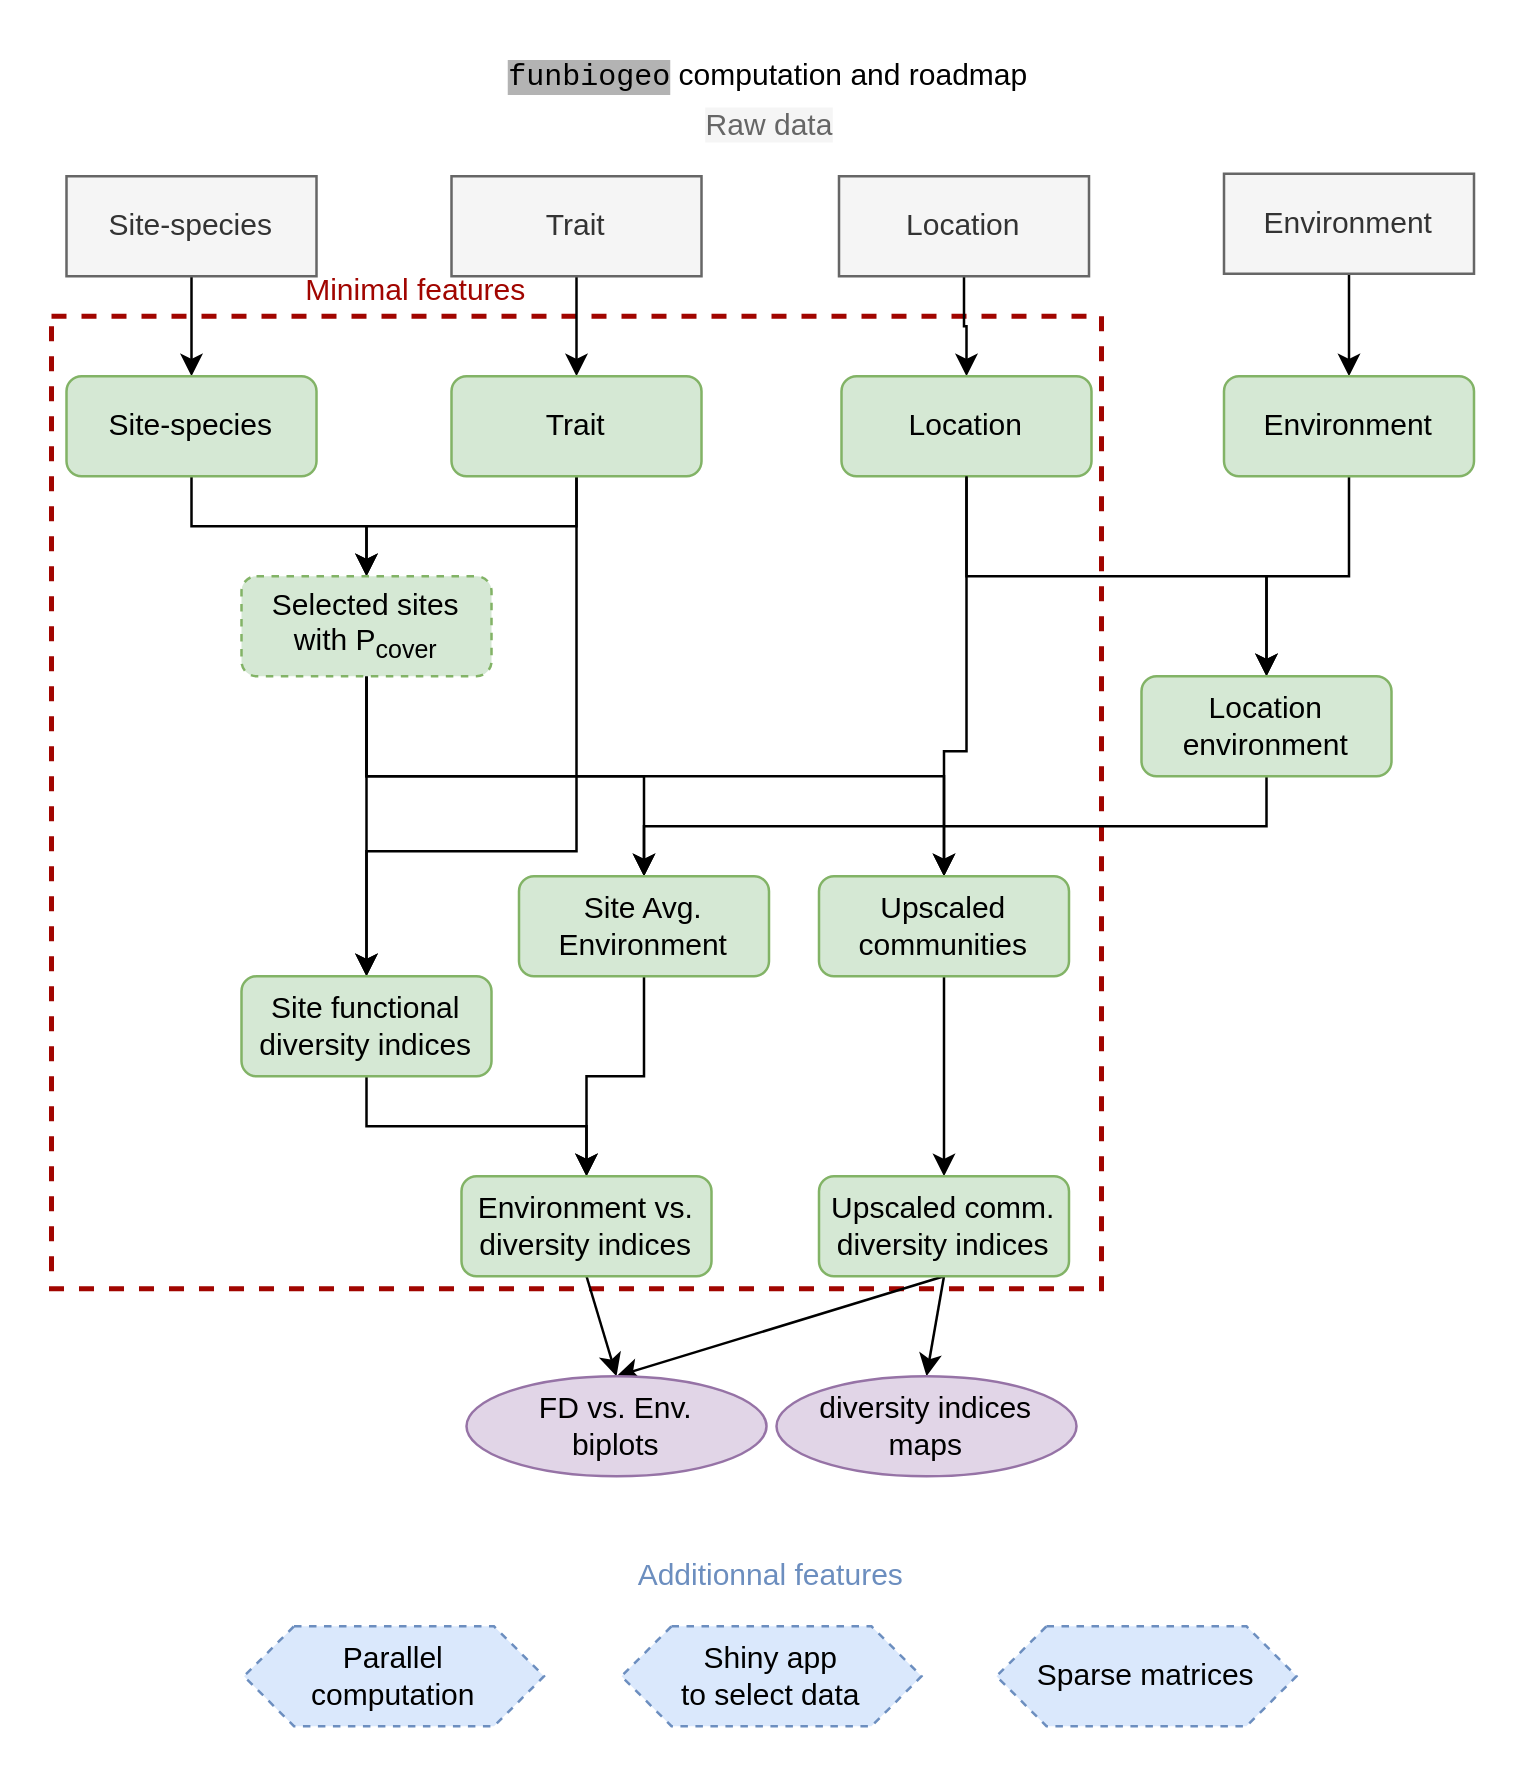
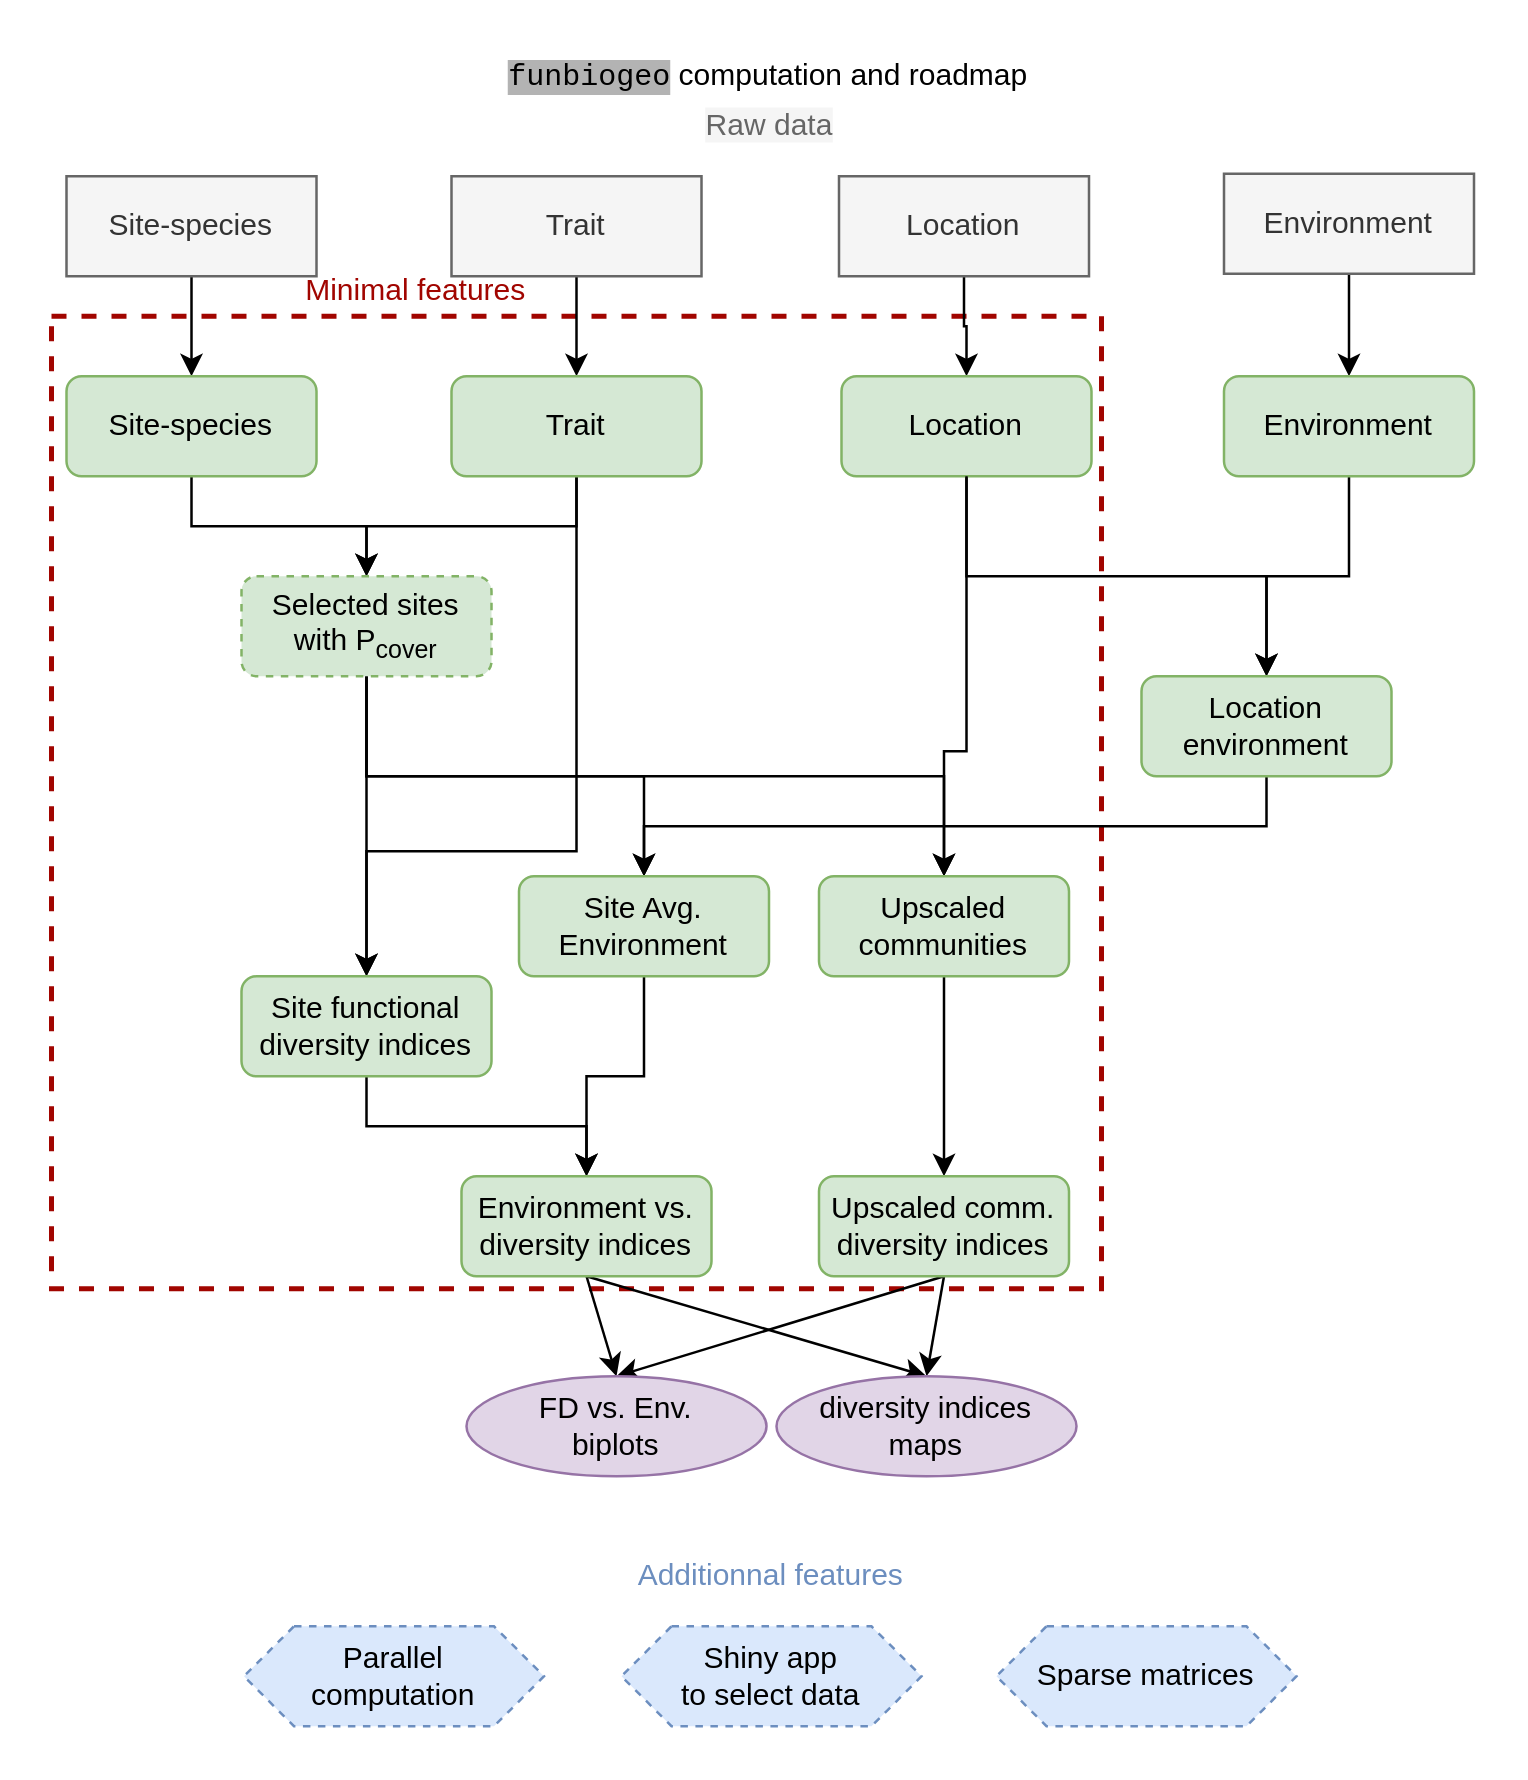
edge "Environment vs. diversity indices" -> "diversity indices maps": added
